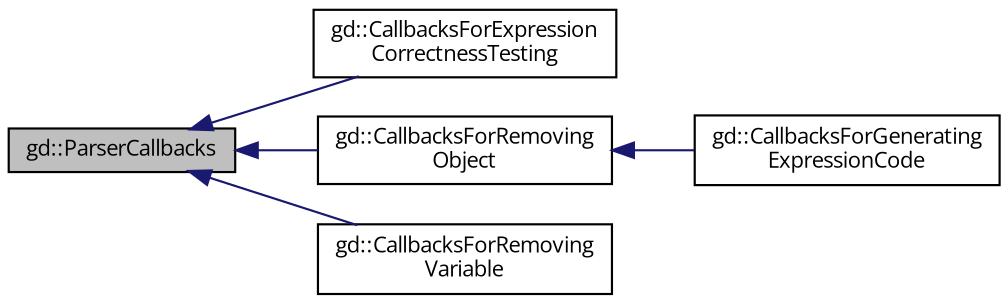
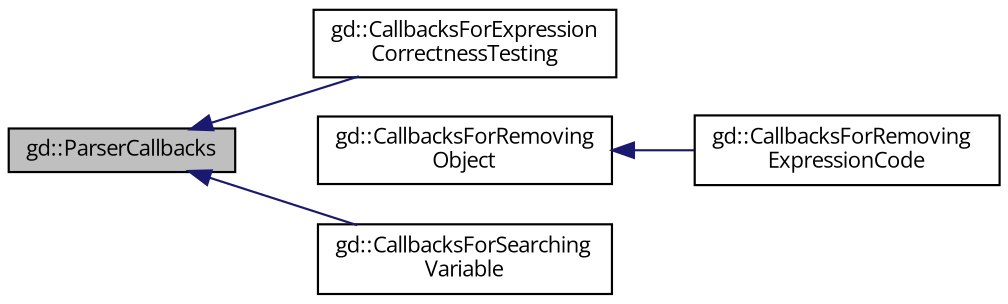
edge "gd::CallbacksForRemoving Object" -> "gd::ParserCallbacks": removed
node "gd::CallbacksForGenerating ExpressionCode": label "gd::CallbacksForGenerating ExpressionCode" -> "gd::CallbacksForRemoving ExpressionCode"
node "gd::CallbacksForRemoving Variable": label "gd::CallbacksForRemoving Variable" -> "gd::CallbacksForSearching Variable"
